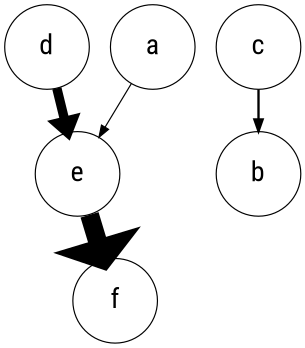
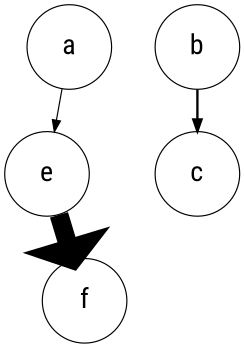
node "d": removed
edge "c" -> "b": reversed
